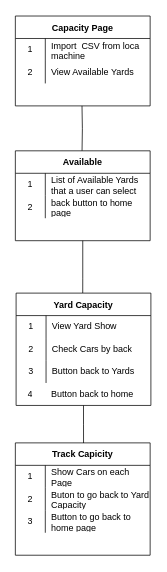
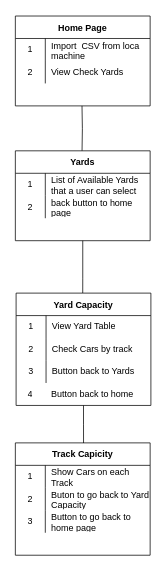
node "Capacity Page": label "Capacity Page" -> "Home Page"
node "View Available Yards": label "View Available Yards" -> "View Check Yards"
node "Available": label "Available" -> "Yards"
node "View Yard Show": label "View Yard Show" -> "View Yard Table"
node "Check Cars by back": label "Check Cars by back" -> "Check Cars by track"
node "Show Cars on each Page": label "Show Cars on each Page" -> "Show Cars on each Track"
